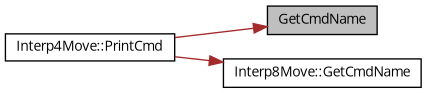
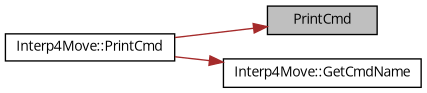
node "GetCmdName": label "GetCmdName" -> "PrintCmd"
node "Interp8Move::GetCmdName": label "Interp8Move::GetCmdName" -> "Interp4Move::GetCmdName"
